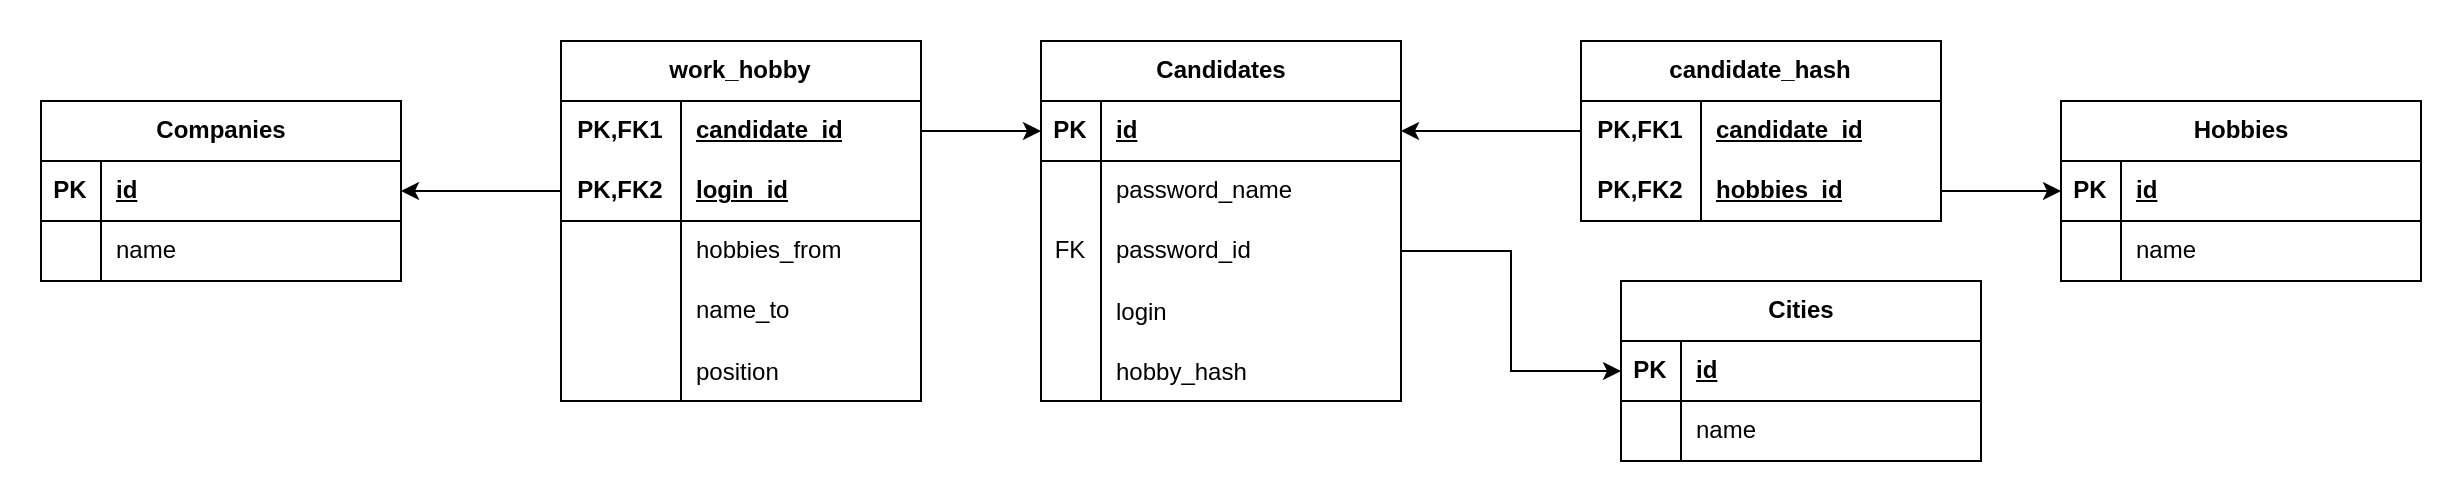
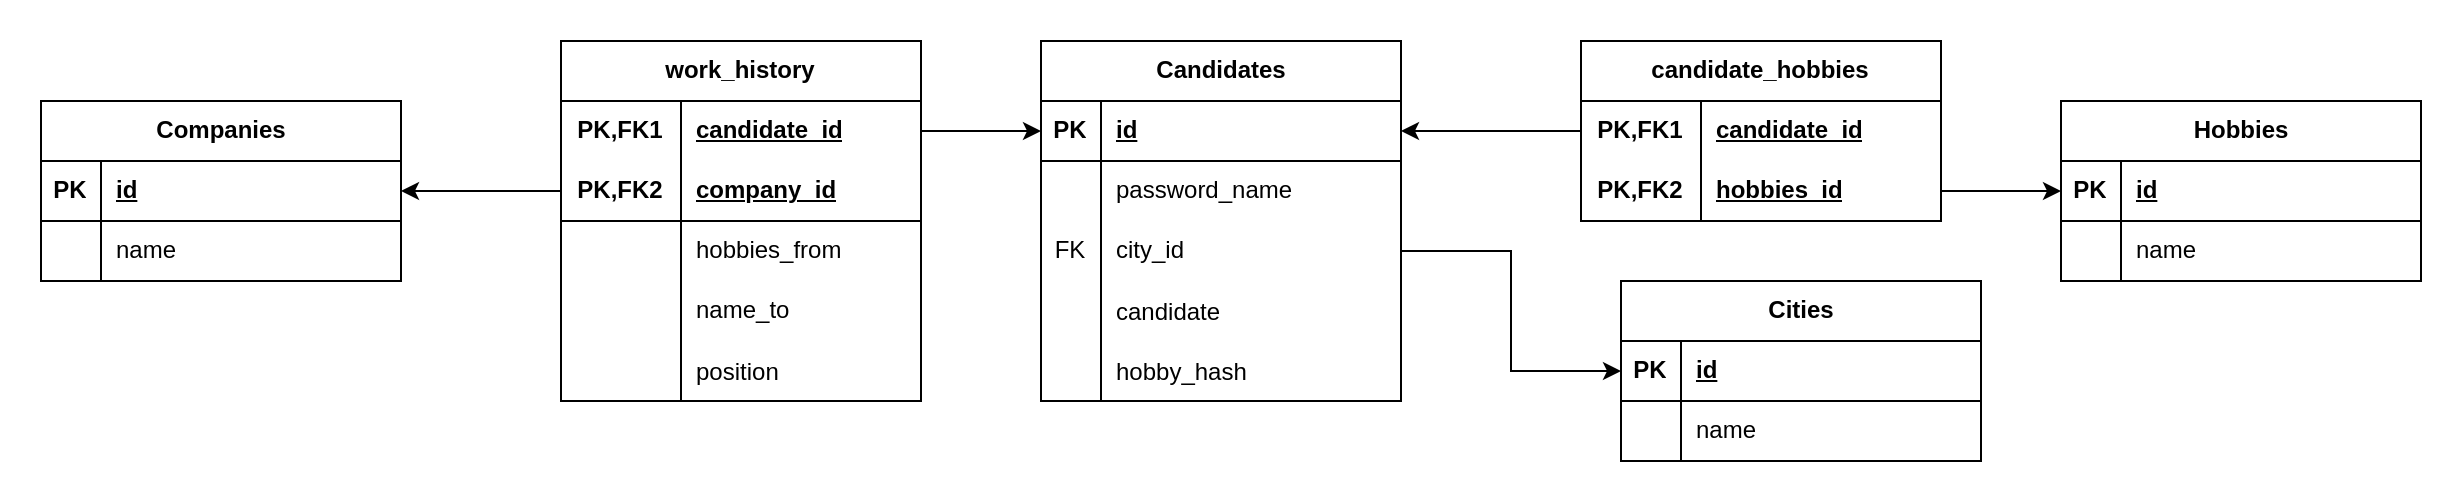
node "work_hobby": label "work_hobby" -> "work_history"
node "candidate_hash": label "candidate_hash" -> "candidate_hobbies"
node "login_id": label "login_id" -> "company_id"
node "password_id": label "password_id" -> "city_id"
node "login": label "login" -> "candidate"
